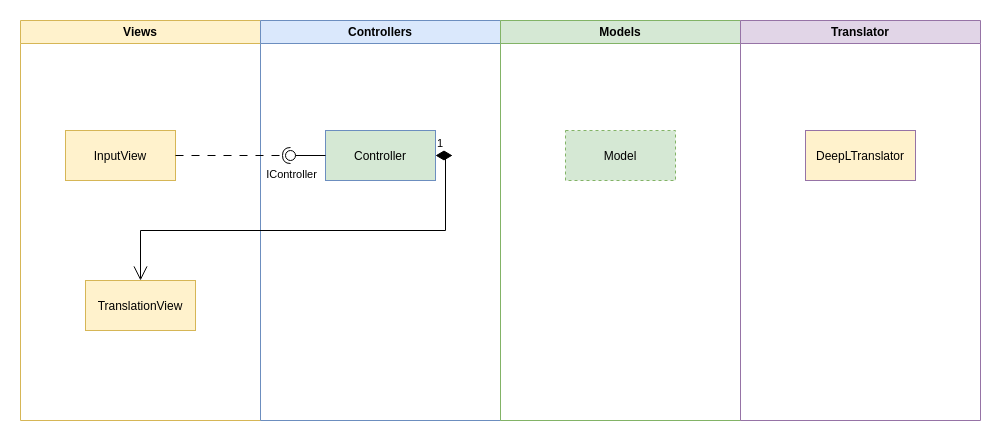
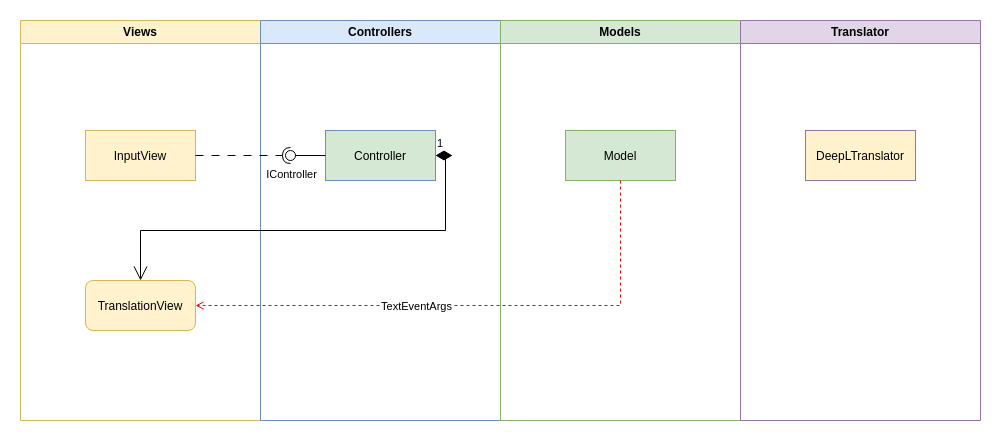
node "InputView": moved (121, 156) -> (141, 156)
node "Model": style dashed -> solid
node "TranslationView": shape rectangle -> rounded rectangle
edge "Model" -> "TranslationView": added, label "TextEventArgs"
